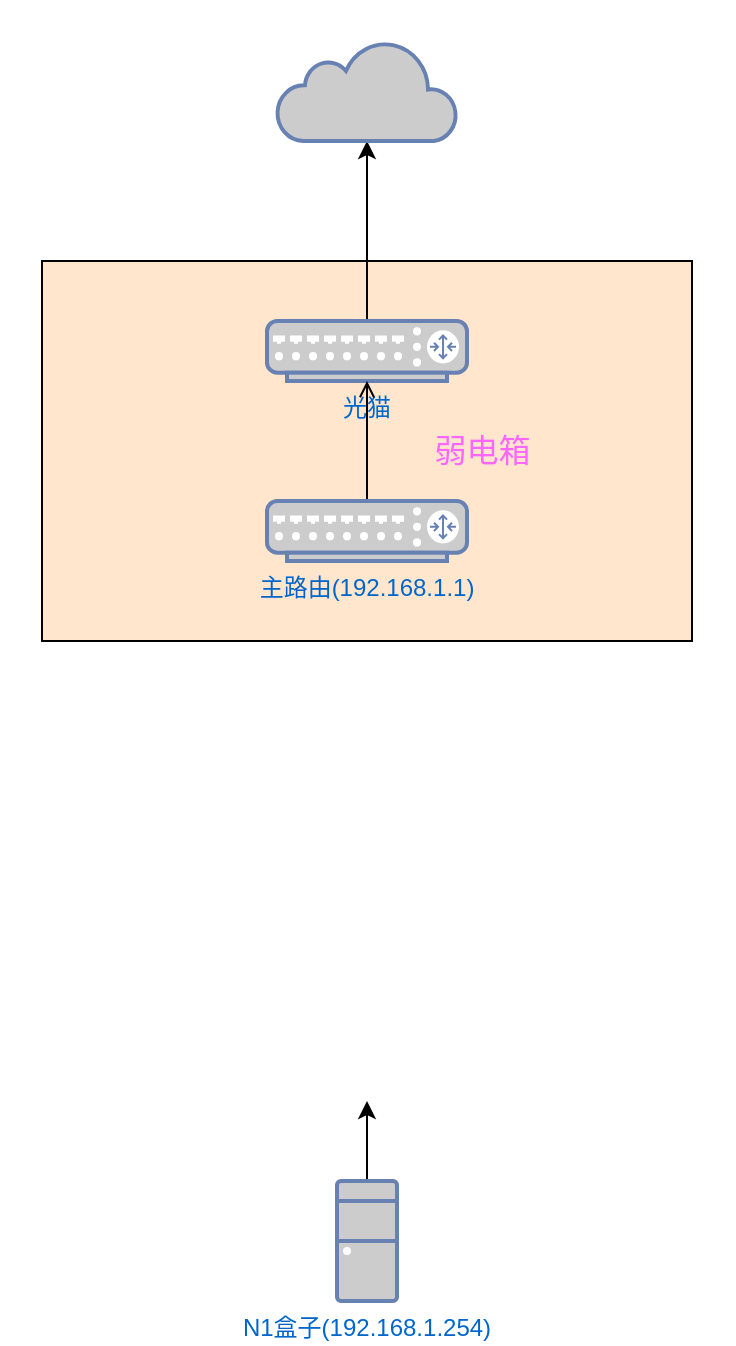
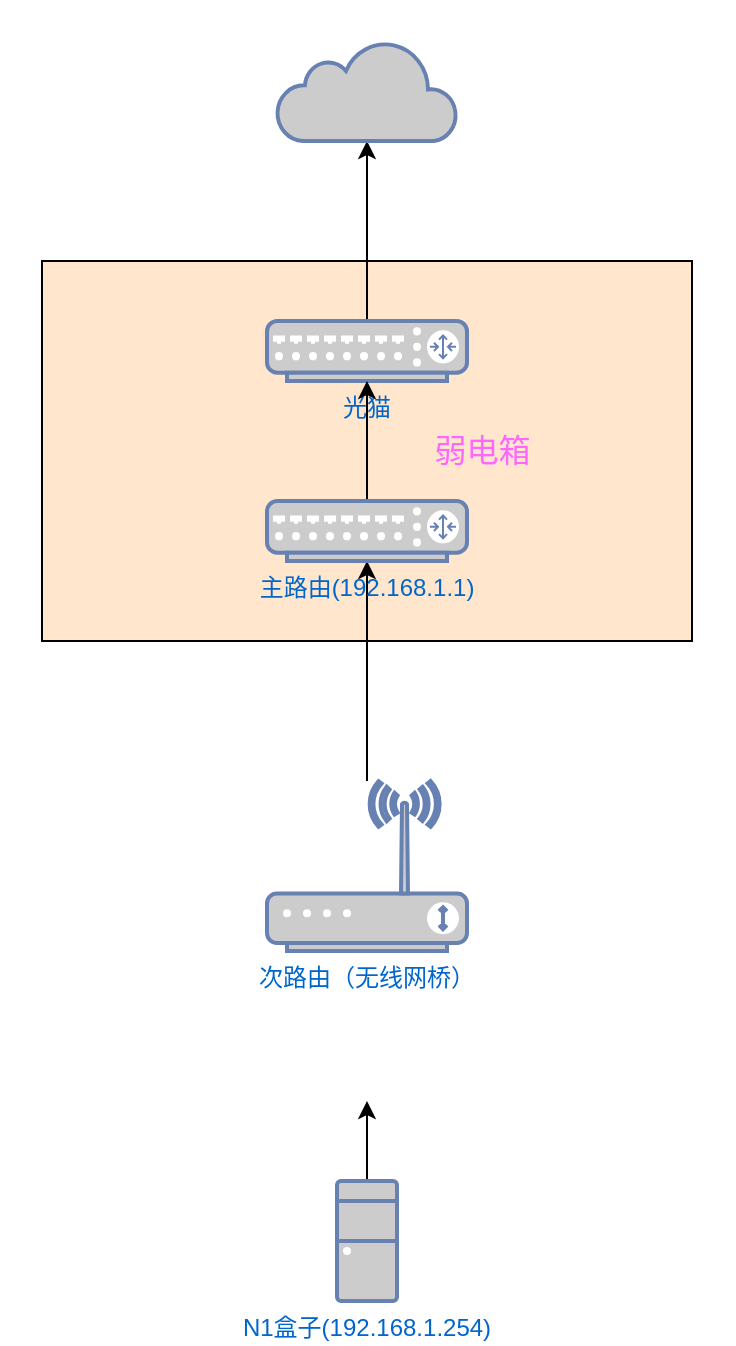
edge "主路由(192.168.1.1)" -> "光猫": arrowhead open -> classic
edge "次路由（无线网桥）" -> "主路由(192.168.1.1)": added
node "次路由（无线网桥）": added
